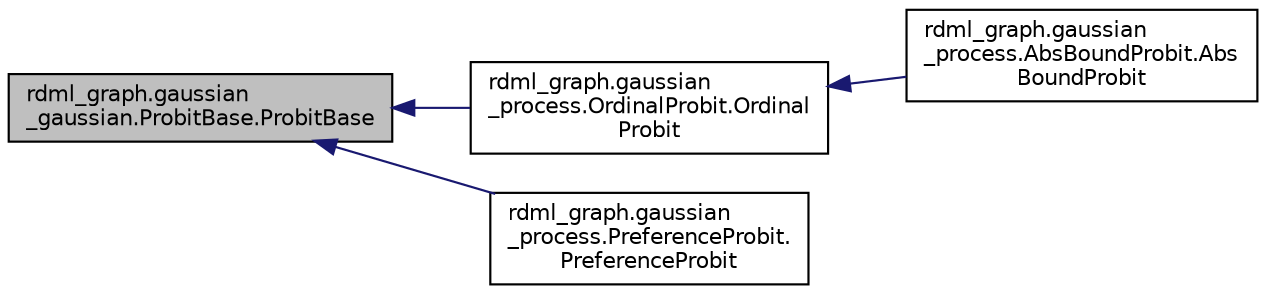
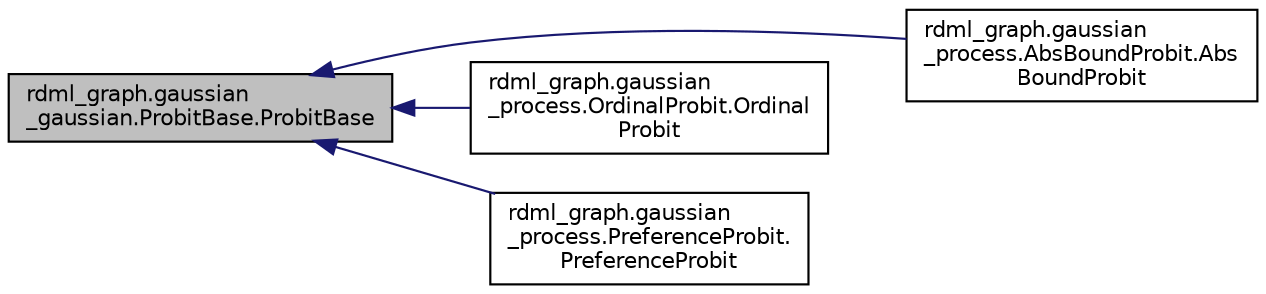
edge "rdml_graph.gaussian _process.AbsBoundProbit.Abs BoundProbit" -> "rdml_graph.gaussian _process.OrdinalProbit.Ordinal Probit": now "rdml_graph.gaussian _process.AbsBoundProbit.Abs BoundProbit" -> "rdml_graph.gaussian _gaussian.ProbitBase.ProbitBase"
